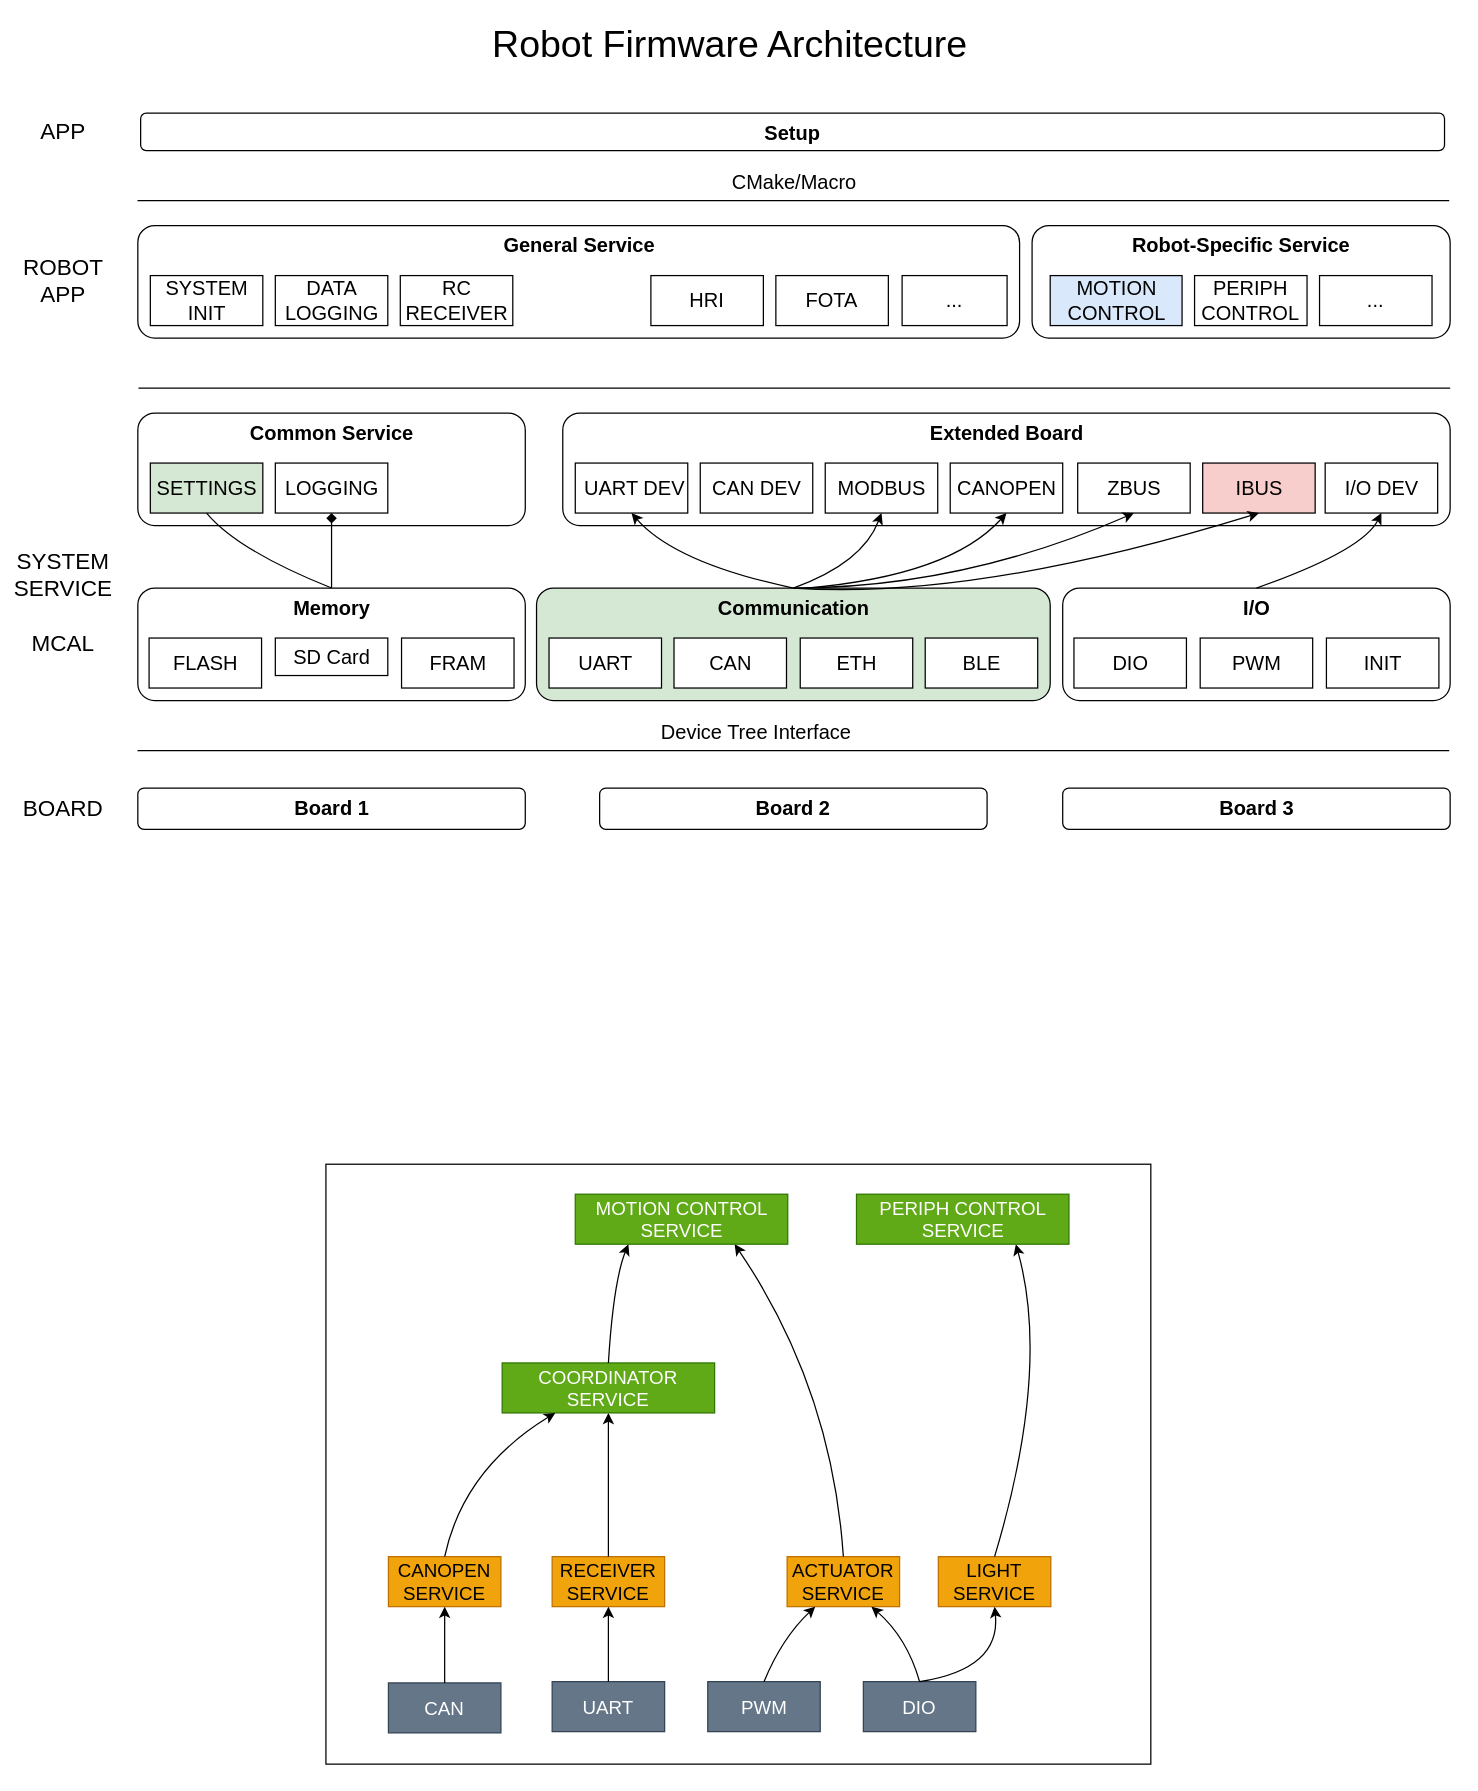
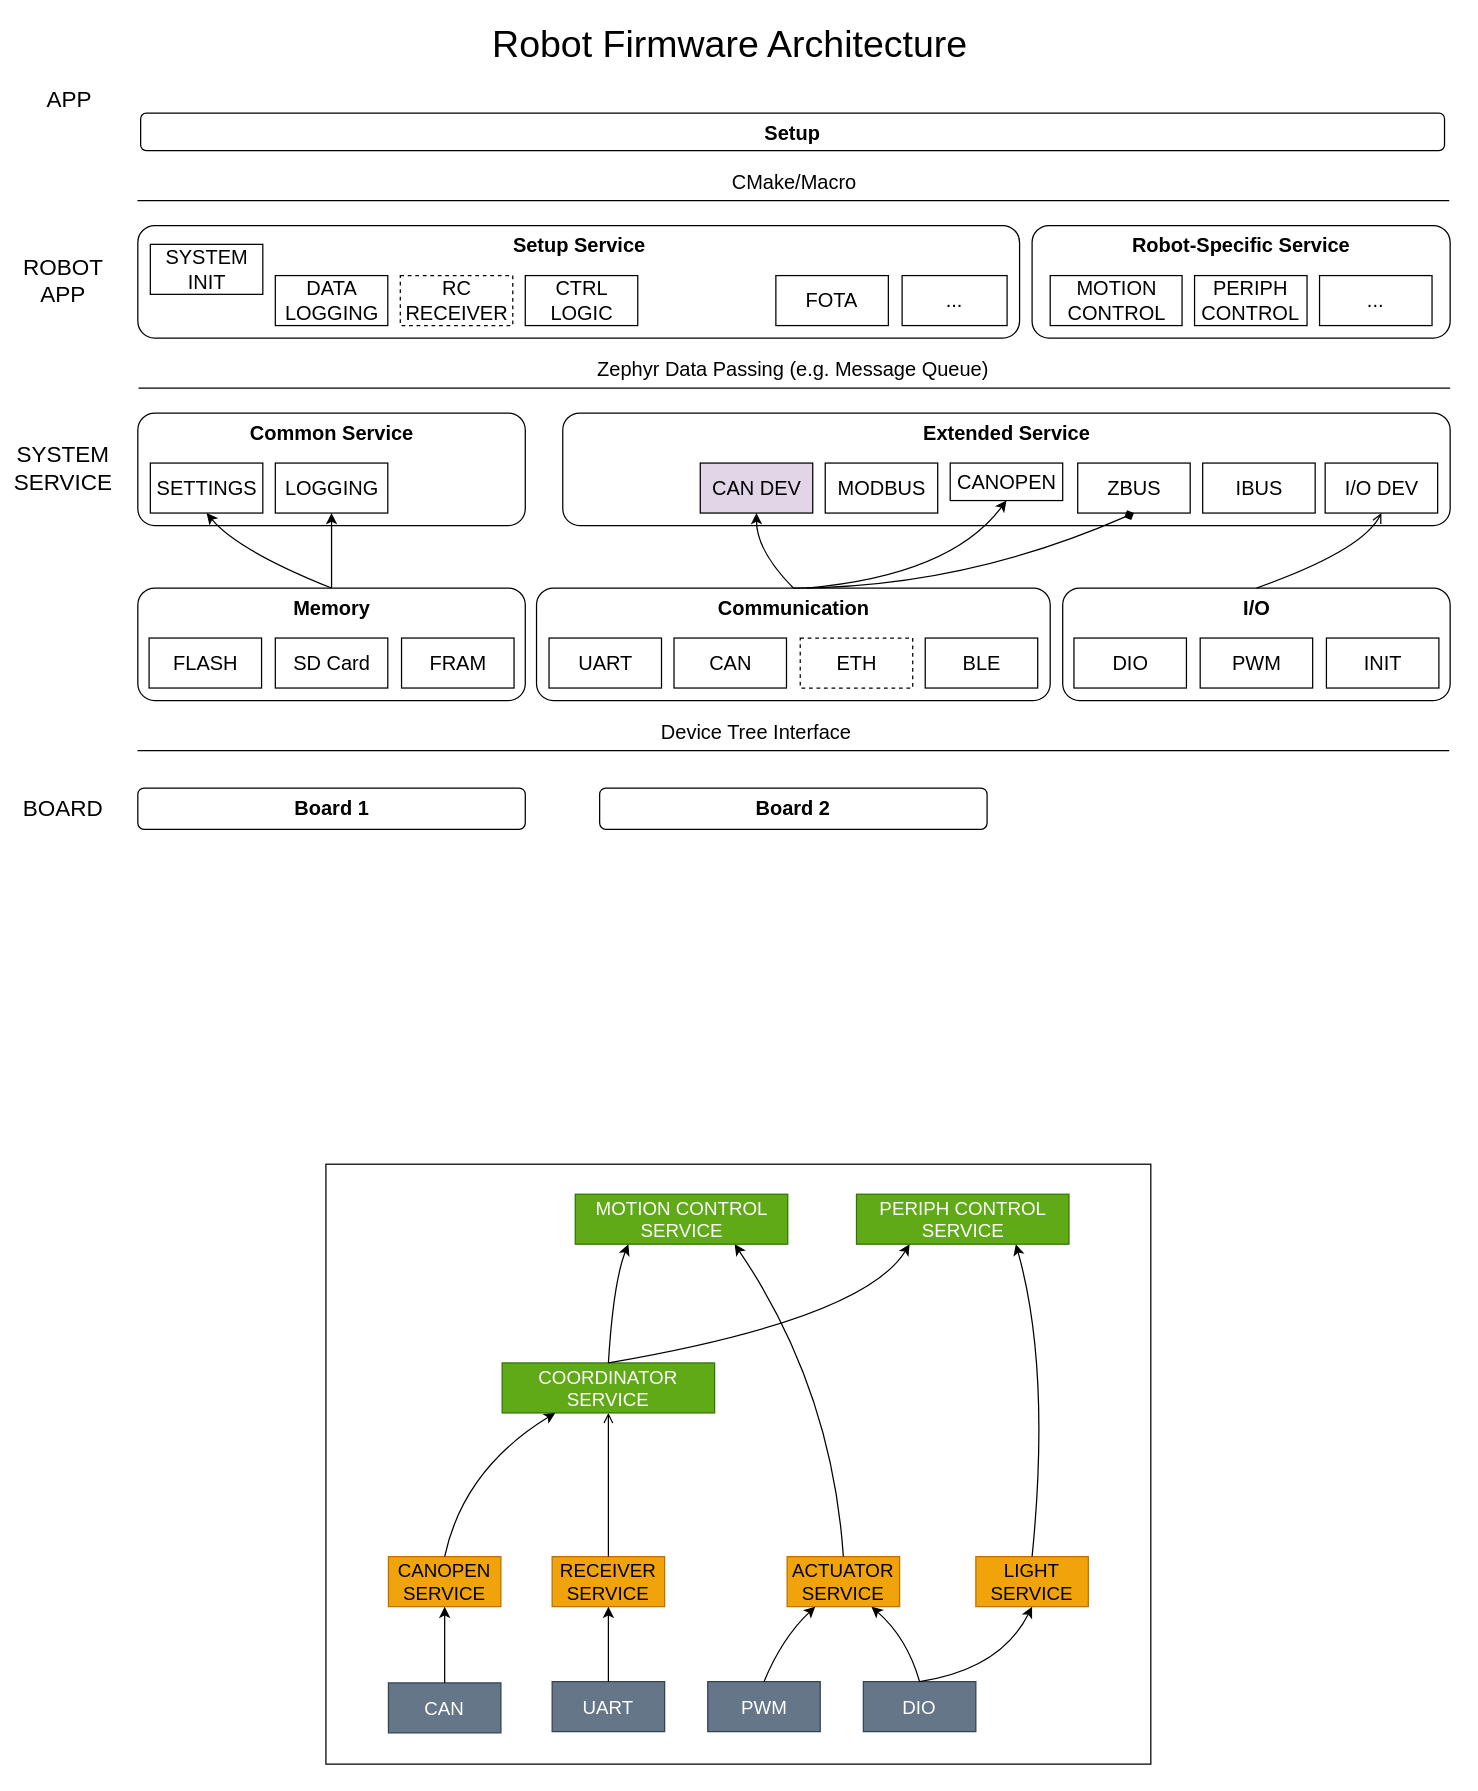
node "APP": moved (63, 132) -> (69, 101)
node "General Service": label "General Service" -> "Setup Service"
node "SYSTEM INIT": moved (206, 301) -> (206, 269)
node "RC RECEIVER": style solid -> dashed
node "CTRL LOGIC": added
node "HRI": removed
node "MOTION CONTROL": fillcolor #dae8fc -> #ffffff
node "Zephyr Data Passing (e.g. Message Queue)": added
node "Extended Board": label "Extended Board" -> "Extended Service"
node "SETTINGS": fillcolor #d5e8d4 -> #ffffff
node "UART DEV": removed
node "CAN DEV": fillcolor #ffffff -> #e1d5e7
node "CANOPEN": size 113x50 -> 113x38
node "IBUS": fillcolor #f8cecc -> #ffffff
edge "Communication" -> "ZBUS": arrowhead classic -> diamond
edge "Memory" -> "LOGGING": arrowhead diamond -> classic
edge "SETTINGS" -- "Memory": arrowhead none -> classic
edge "I/O" -> "I/O DEV": arrowhead classic -> open
edge "Communication" -> "CAN DEV": added
edge "Communication" -> "IBUS": removed
edge "Communication" -> "MODBUS": removed
edge "Communication" -> "UART DEV": removed
node "SYSTEM SERVICE": moved (63, 576) -> (63, 469)
node "MCAL": removed
node "Communication": fillcolor #d5e8d4 -> #ffffff
node "SD Card": size 113x38 -> 113x50
node "ETH": style solid -> dashed
node "Board 3": removed
edge "COORDINATOR SERVICE" -> "PERIPH CONTROL SERVICE": added
edge "RECEIVERSERVICE" -> "COORDINATOR SERVICE": arrowhead classic -> open
node "LIGHTSERVICE": moved (994, 1582) -> (1032, 1582)
